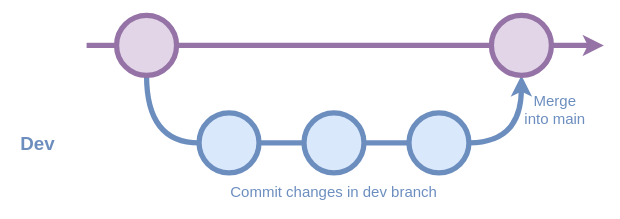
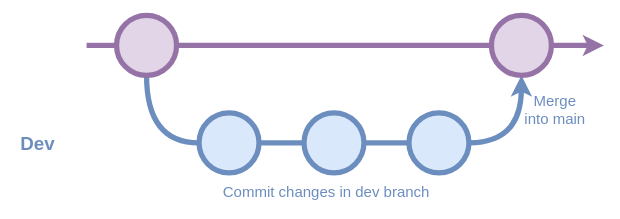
node "Commit changes in dev branch": moved (334, 192) -> (327, 192)
